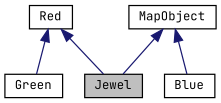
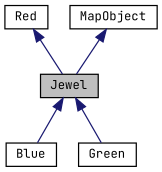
edge "Green" -> "Red": now "Green" -> "Jewel"
edge "Blue" -> "MapObject": now "Blue" -> "Jewel"
